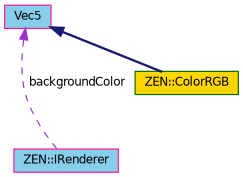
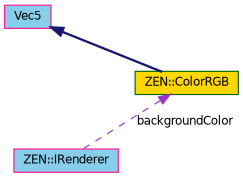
edge "ZEN::IRenderer" -> "Vec5": now "ZEN::IRenderer" -> "ZEN::ColorRGB"
